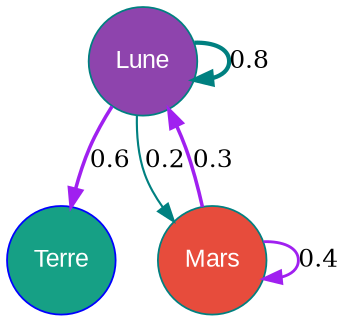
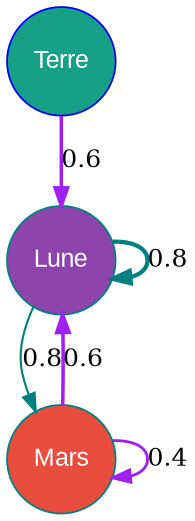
edge "Lune" -> "Terre": reversed
edge "Lune" -> "Mars": label "0.2" -> "0.8"
edge "Mars" -> "Lune": label "0.3" -> "0.6"
